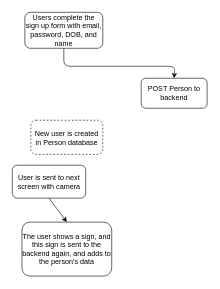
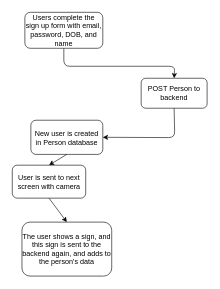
node "New user is created in Person database": style dashed -> solid
edge "POST Person to backend" -> "New user is created in Person database": added
edge "New user is created in Person database" -> "User is sent to next screen with camera": added
